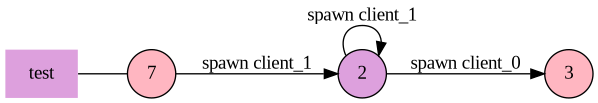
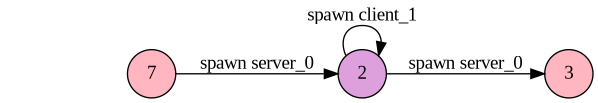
edge "7" -> "2": label "spawn client_1" -> "spawn server_0"
edge "2" -> "3": label "spawn client_0" -> "spawn server_0"
node "test": removed
